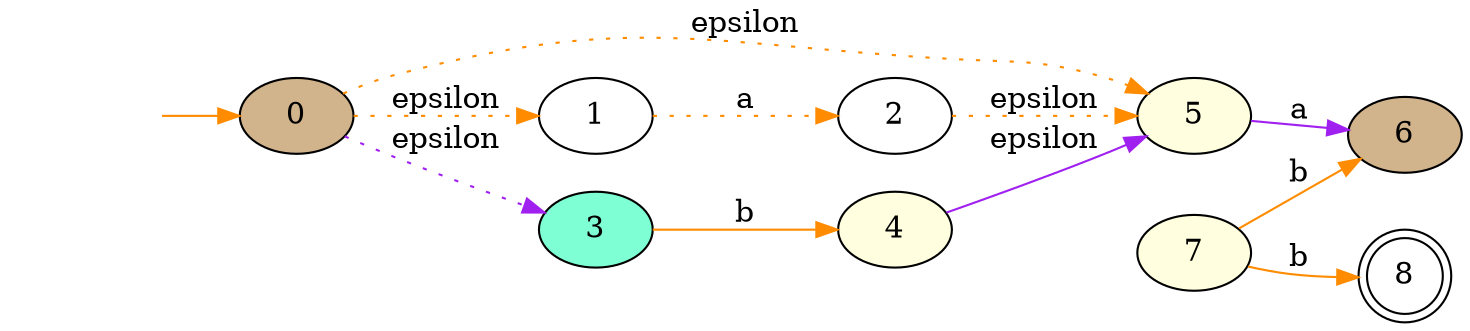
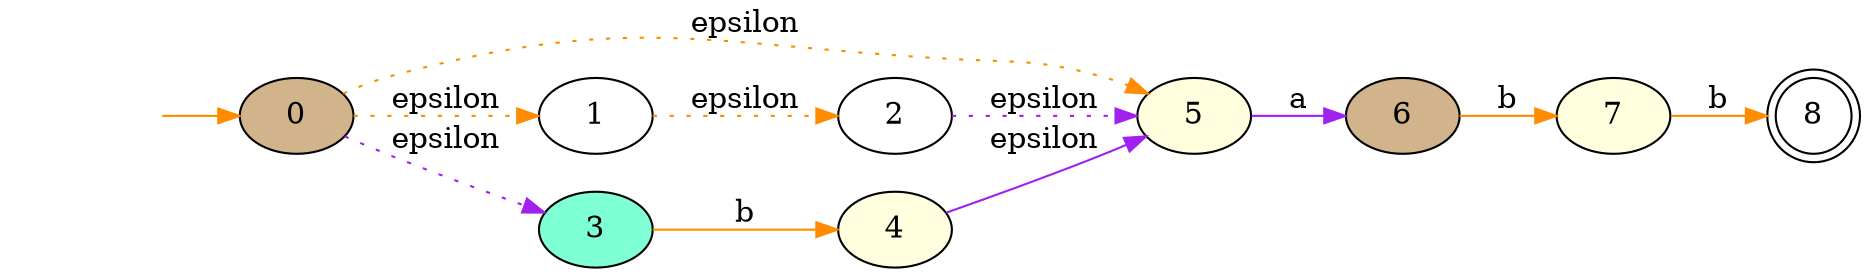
edge "1" -> "2": label "a" -> "epsilon"
edge "2" -> "5": color darkorange -> purple
edge "7" -> "6": reversed
